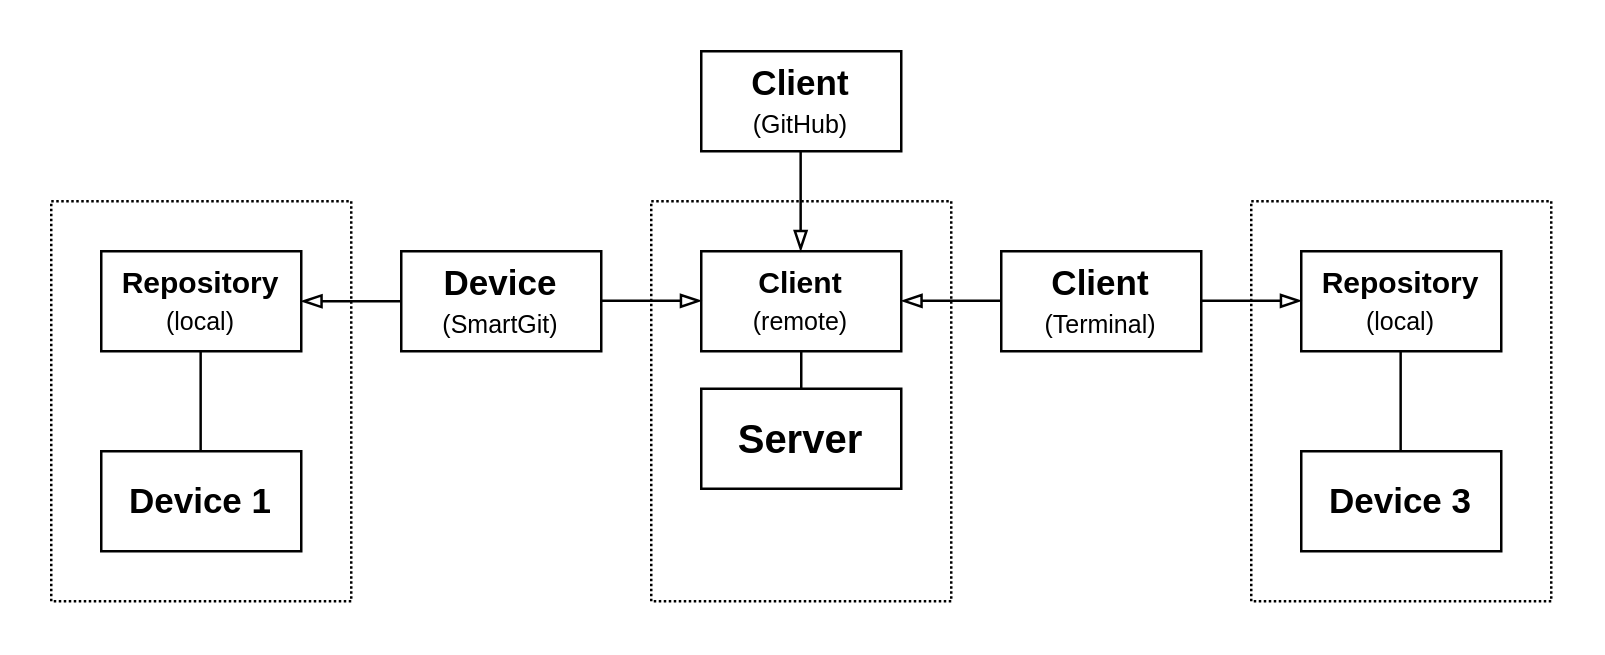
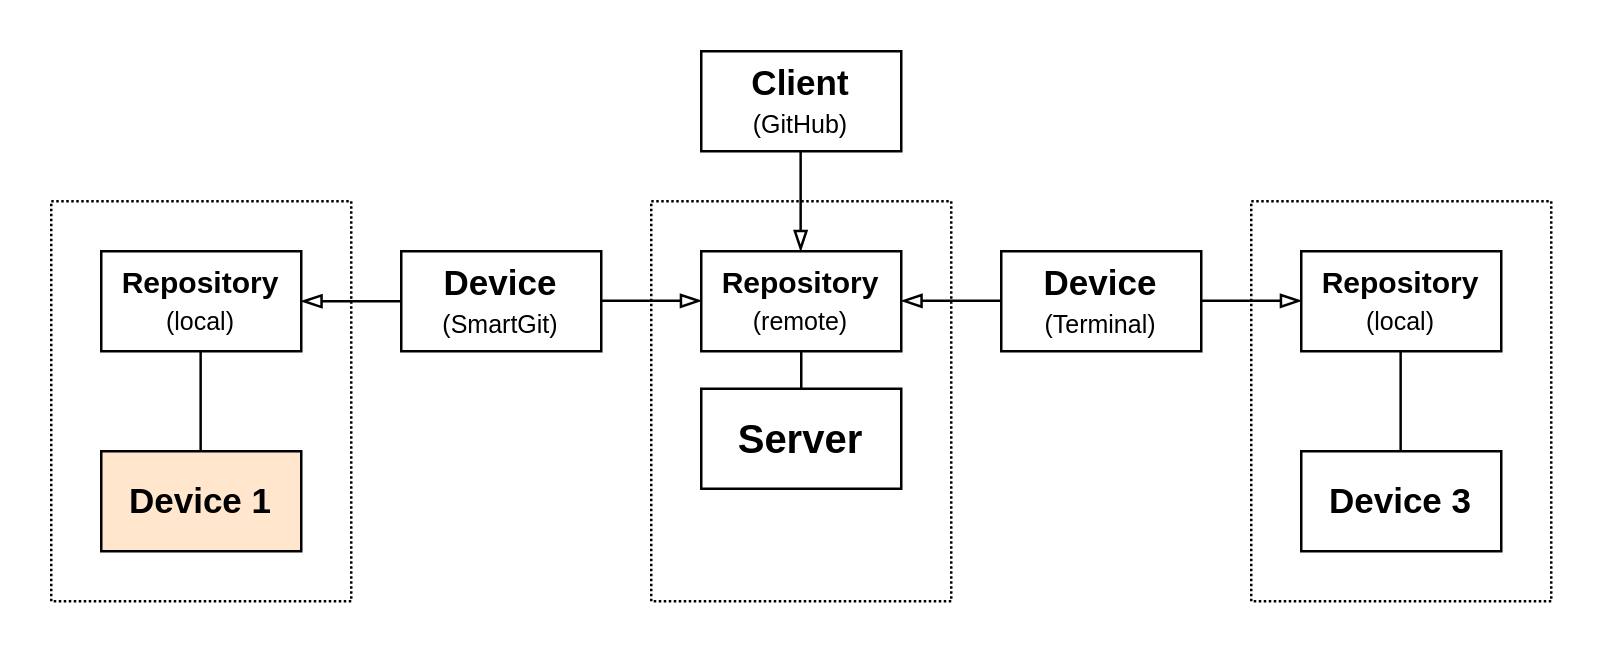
node "Client (remote)": label "Client (remote)" -> "Repository (remote)"
node "Client (Terminal)": label "Client (Terminal)" -> "Device (Terminal)"
node "Device 1": fillcolor #ffffff -> #ffe6cc
